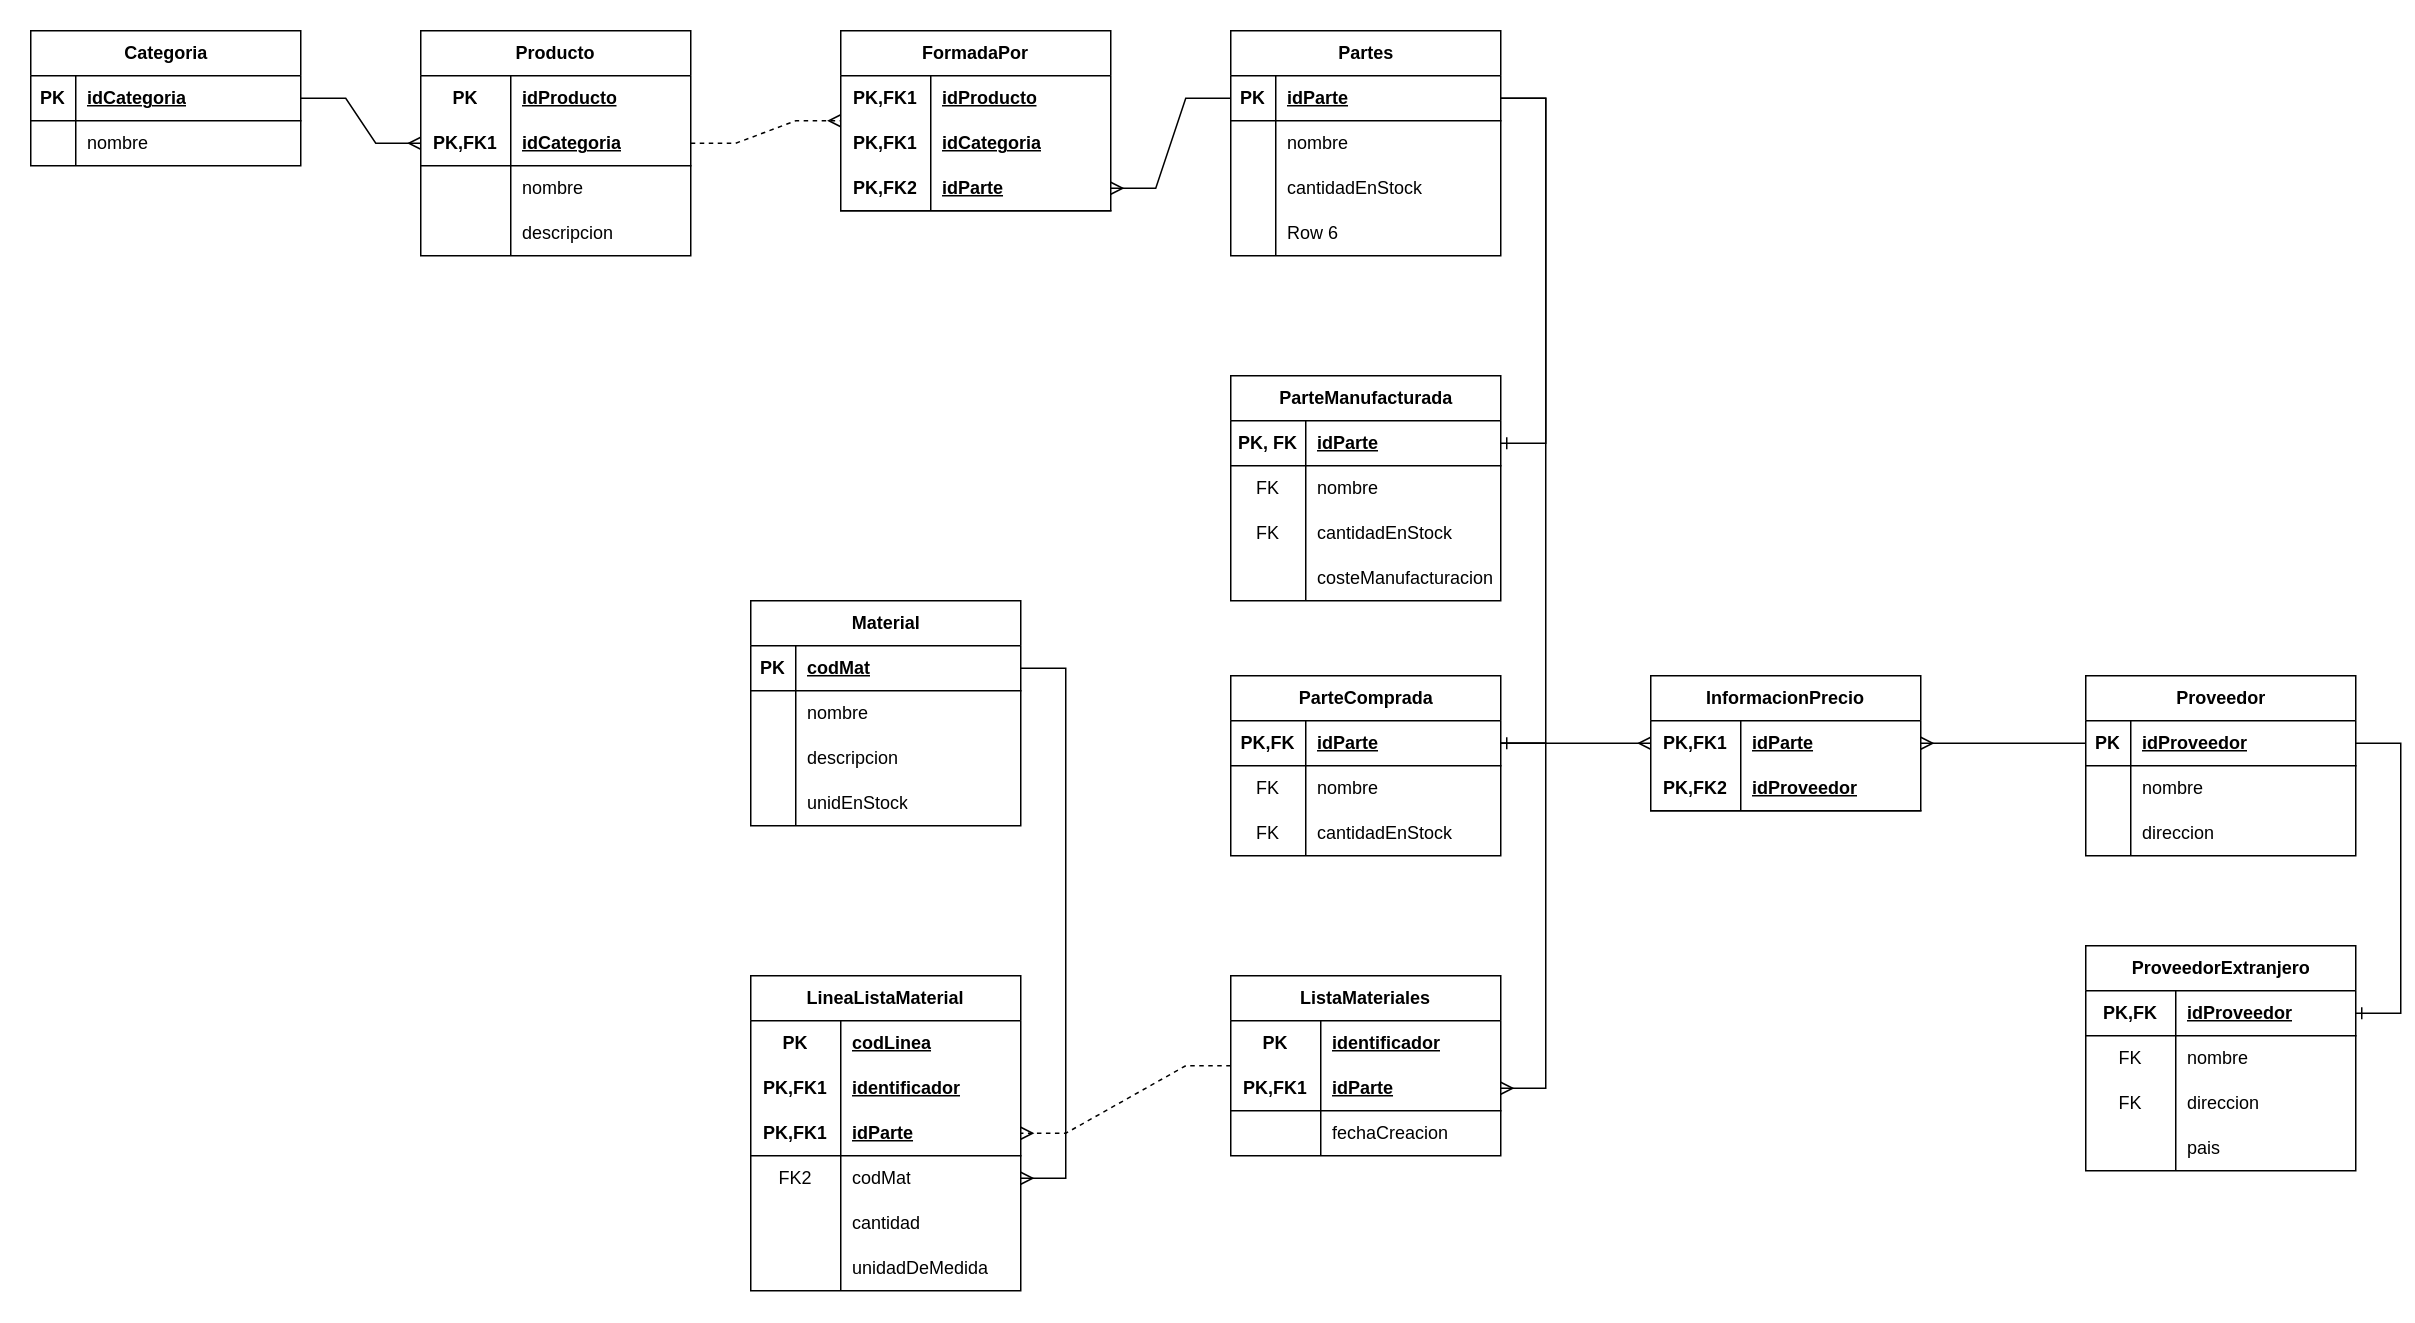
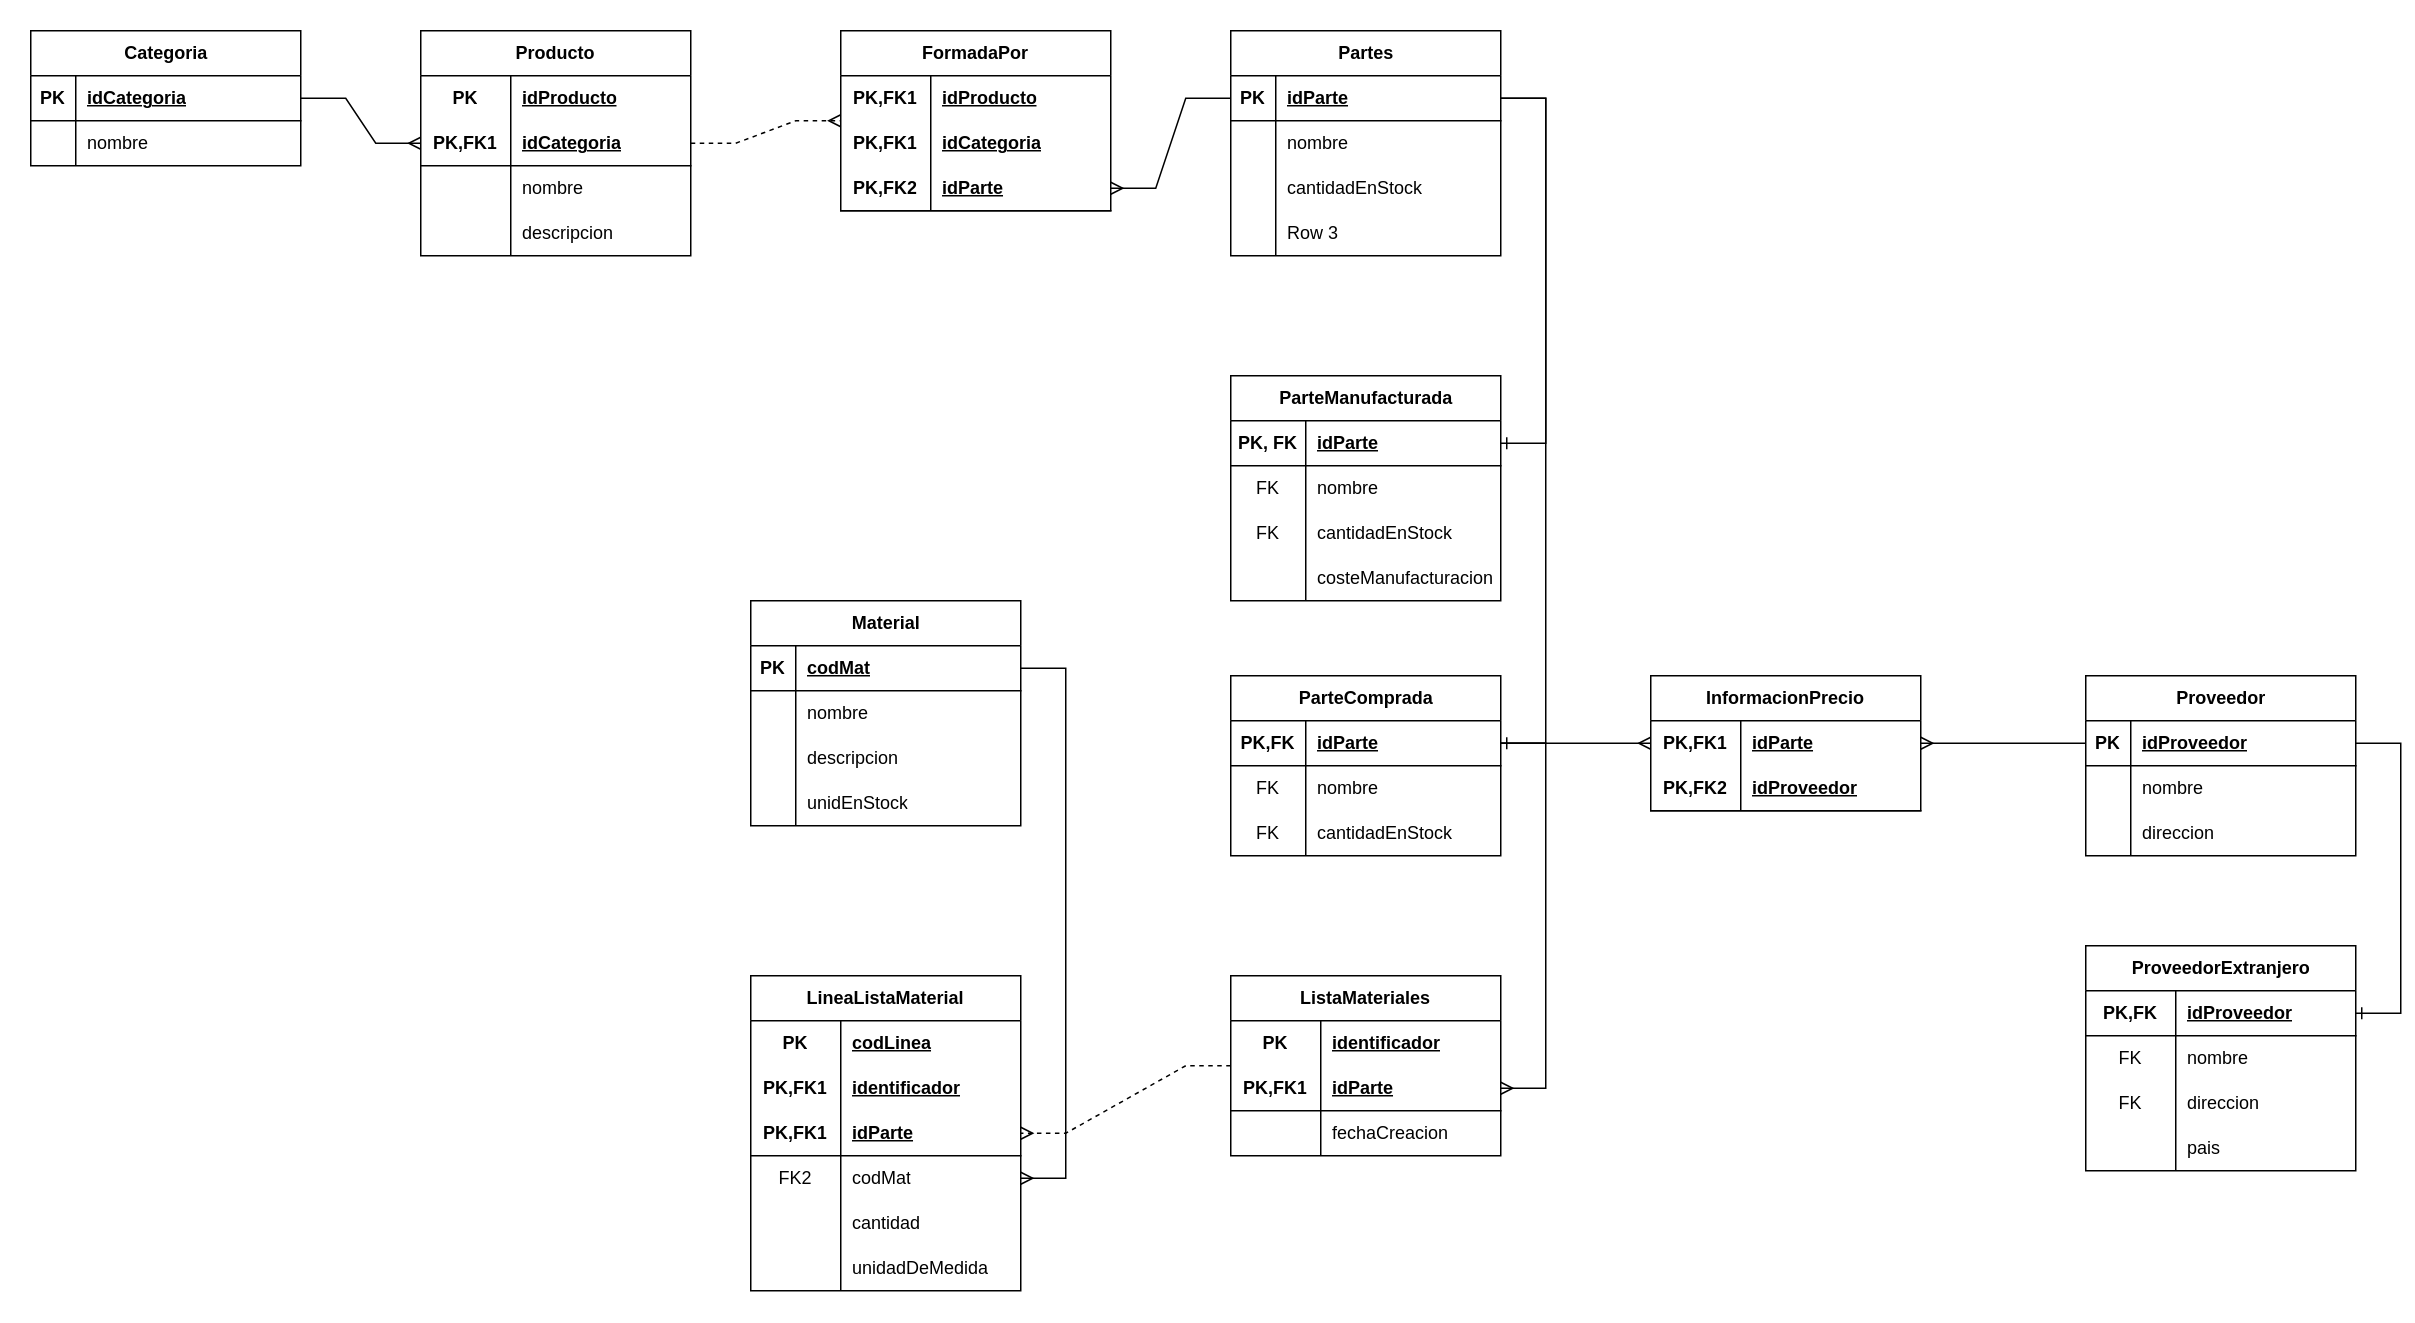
node "Row 6": label "Row 6" -> "Row 3"
